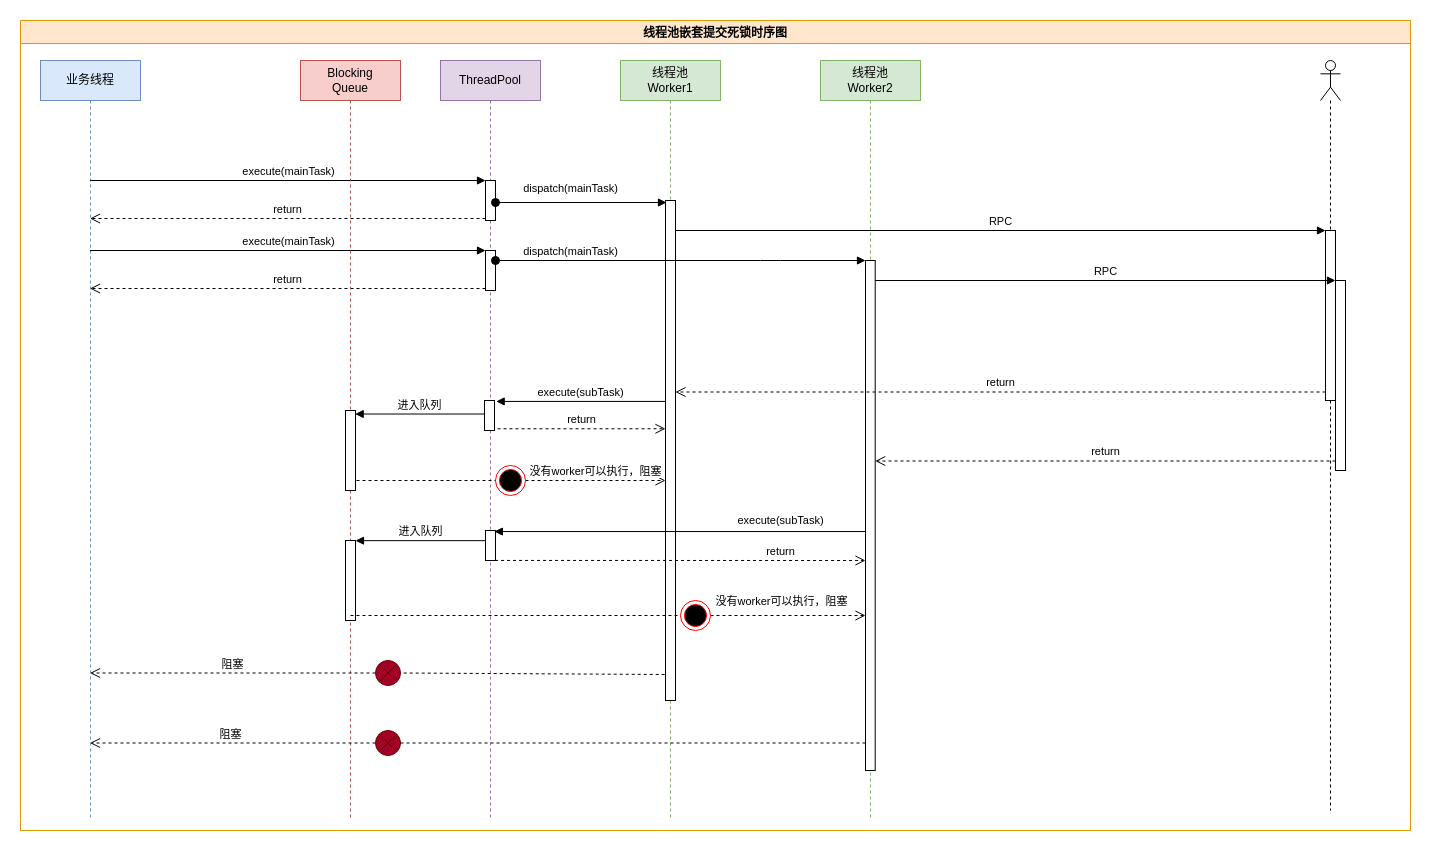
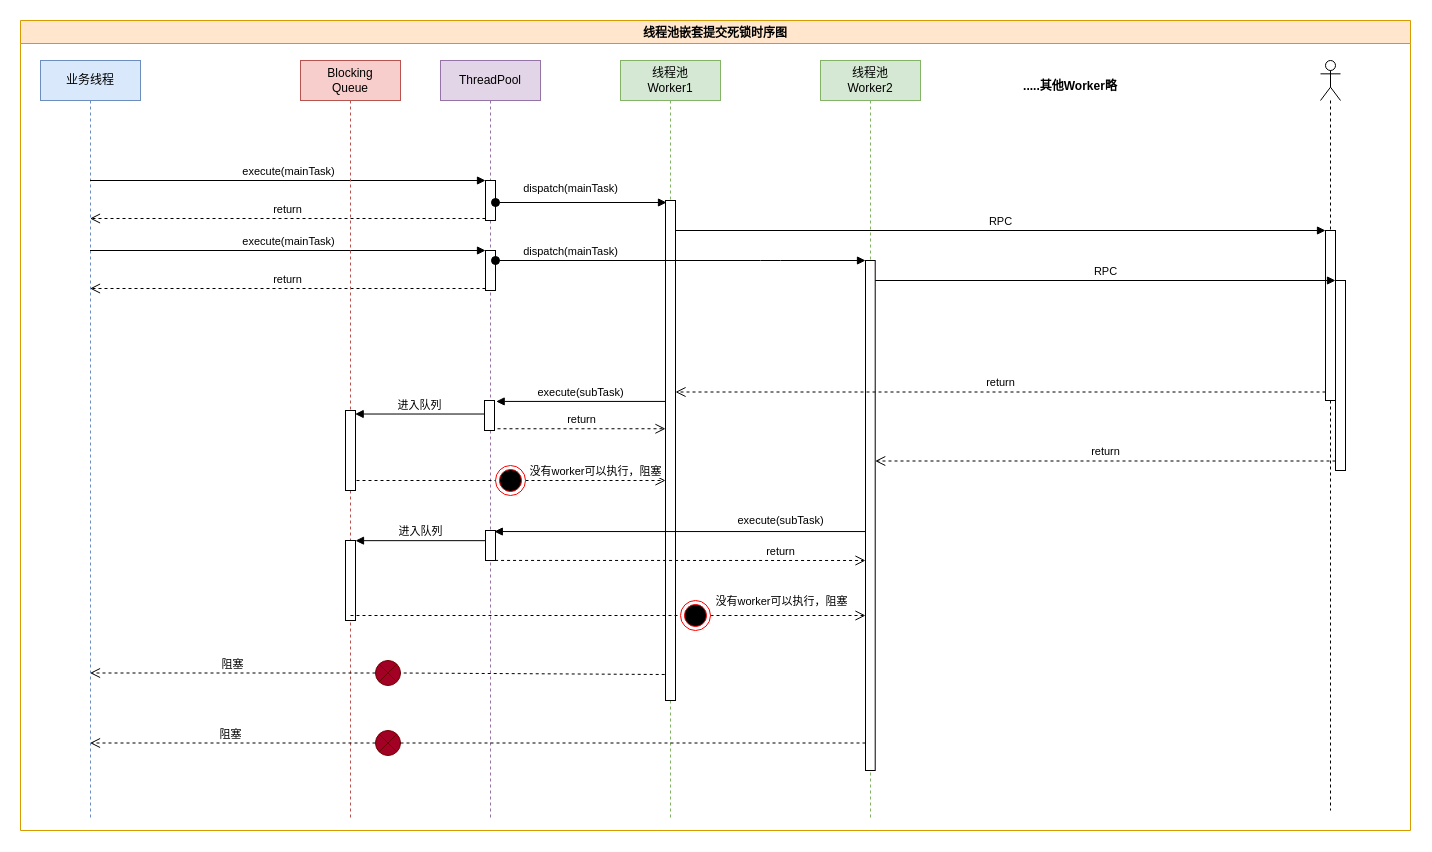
node ".....其他Worker略": added
